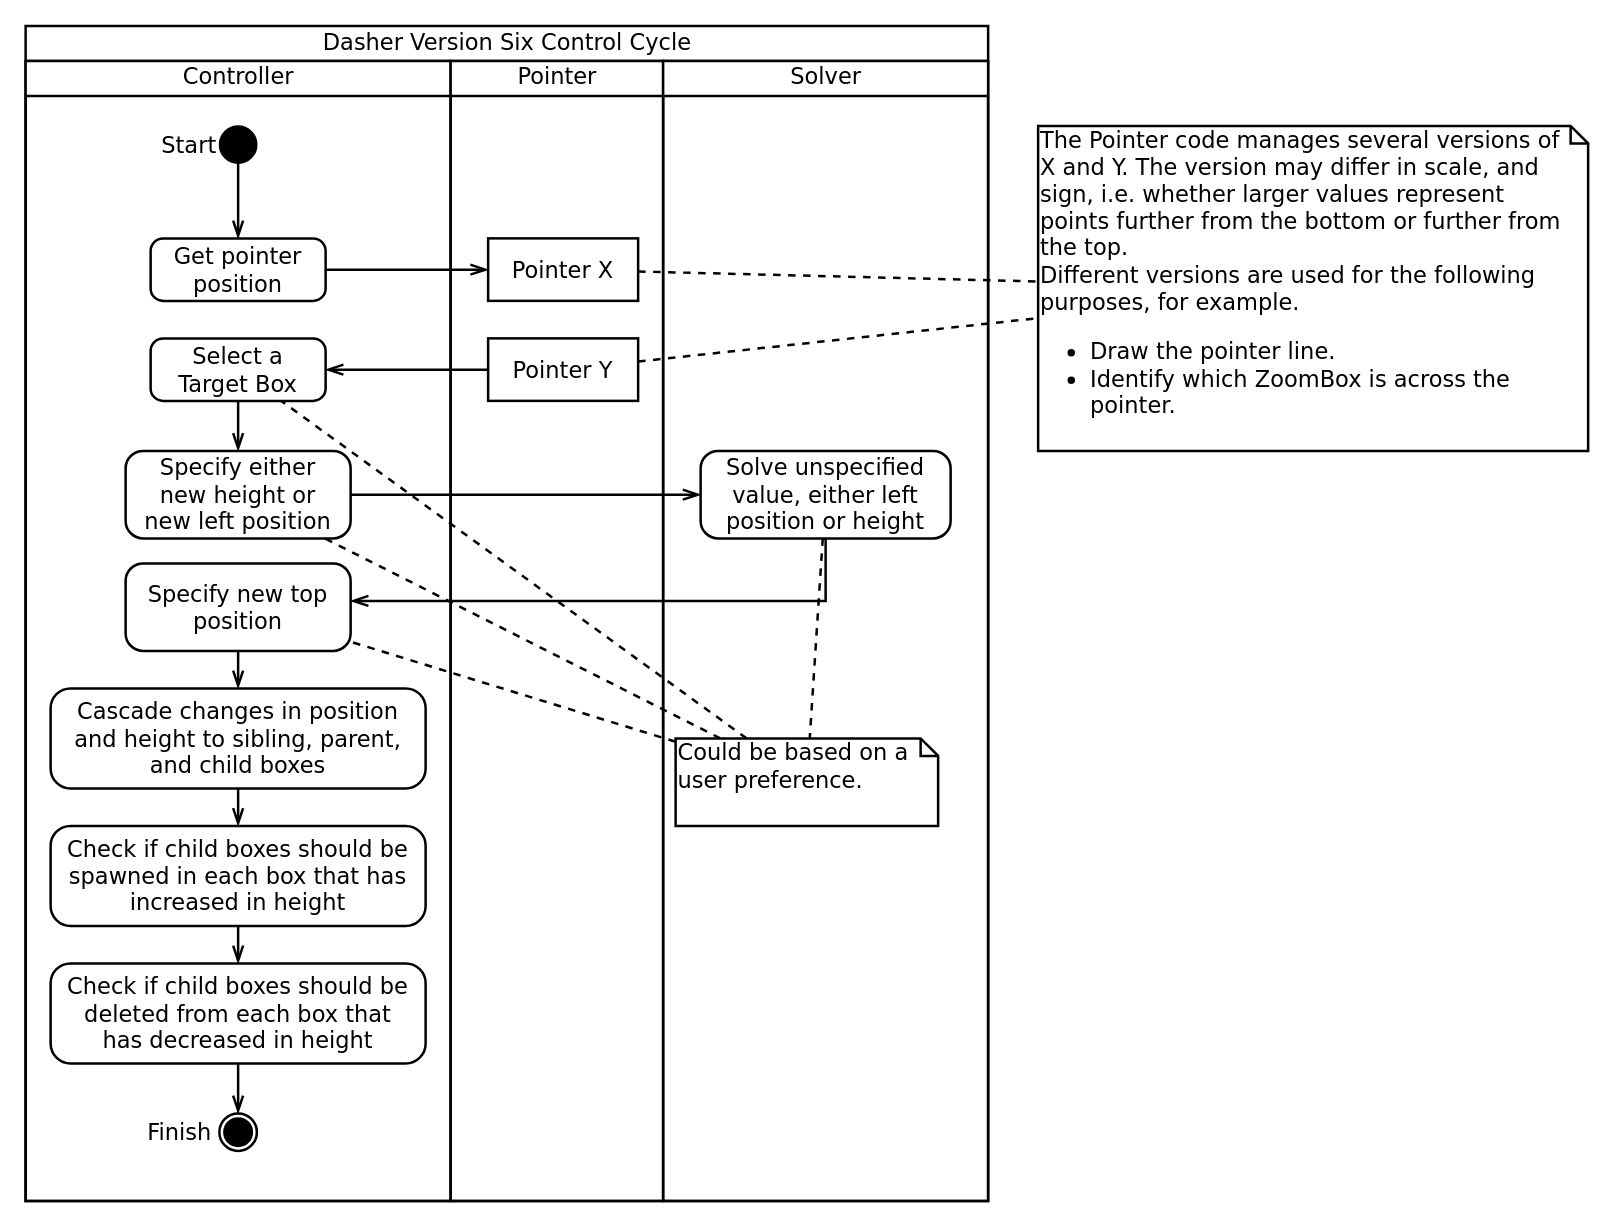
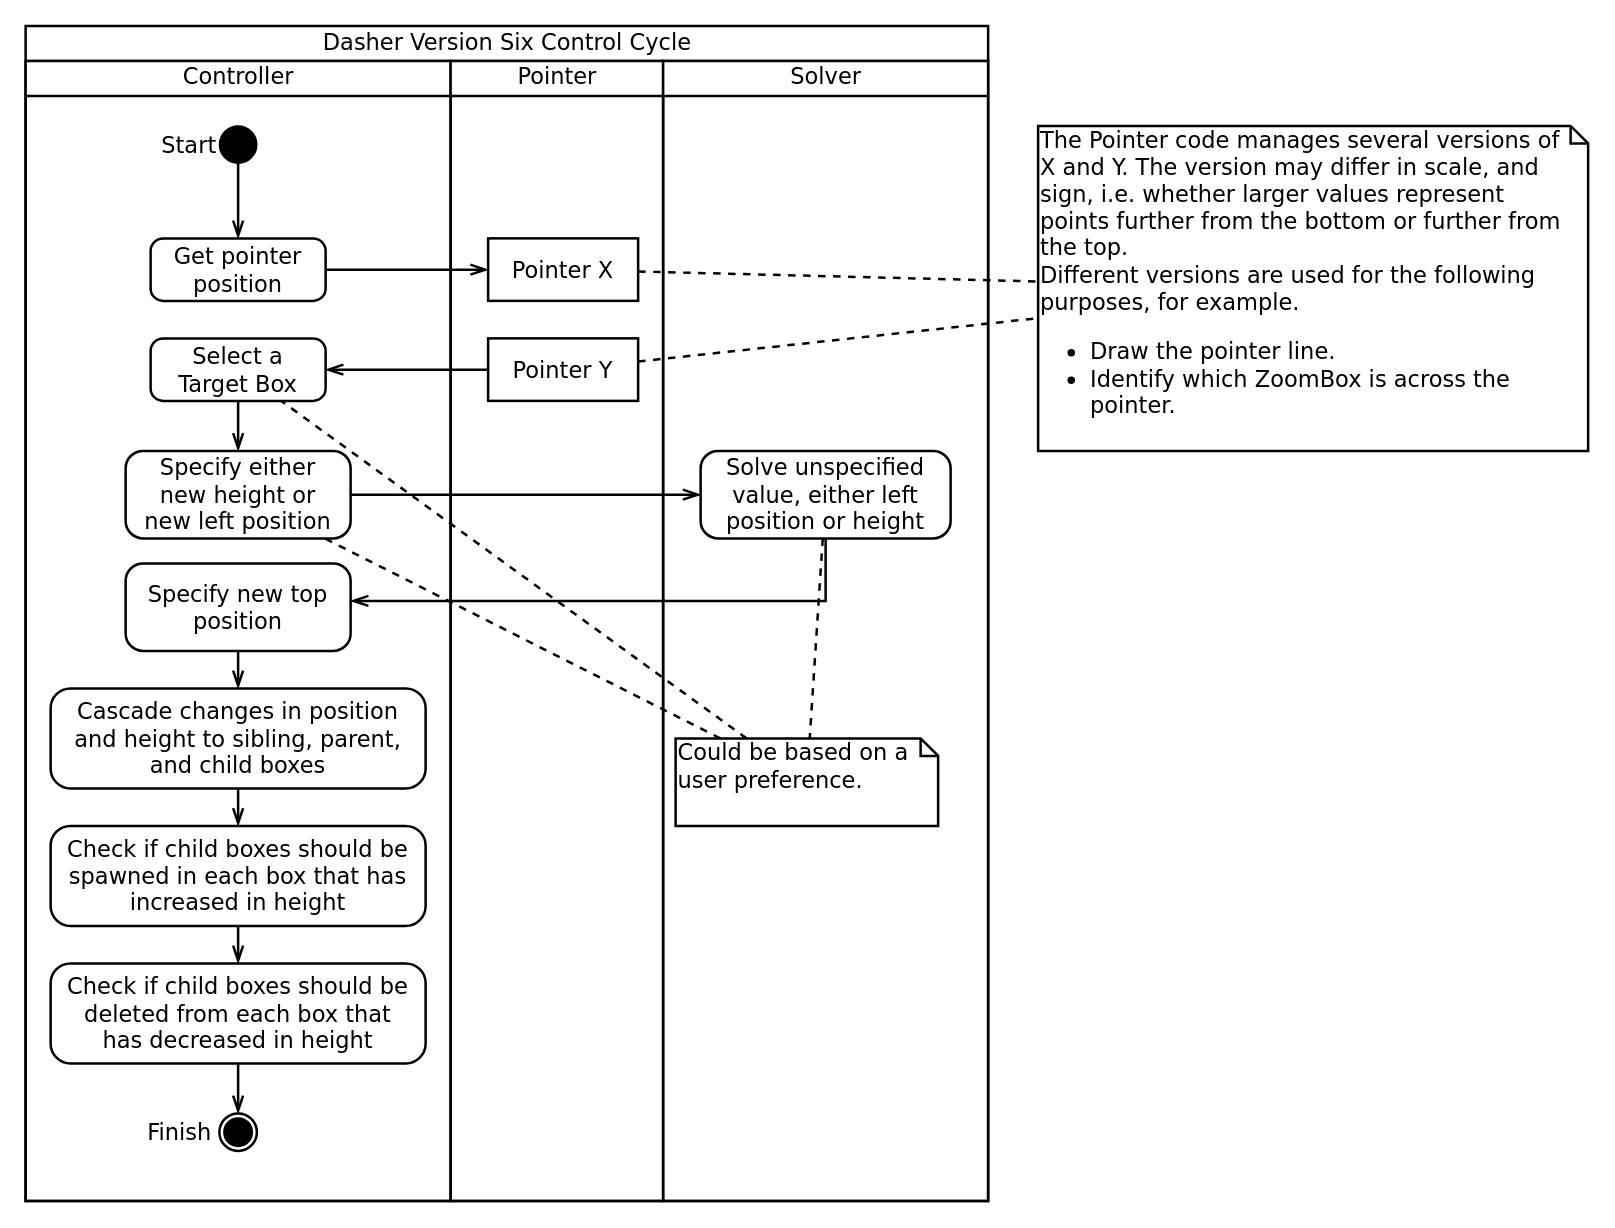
edge "Specify new top position" -- "Could be based on a user preference.": removed
